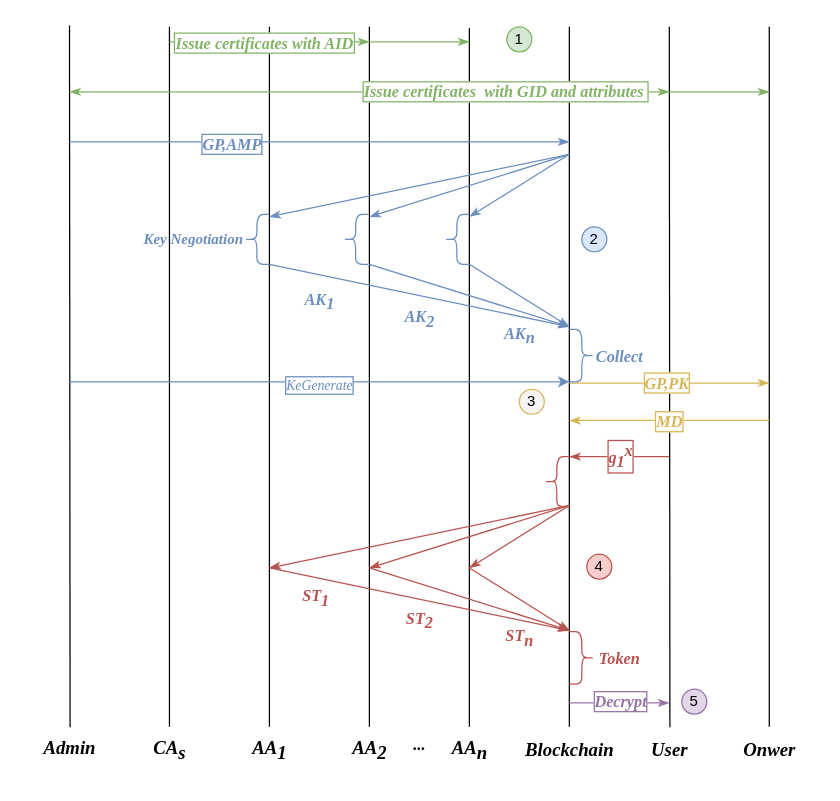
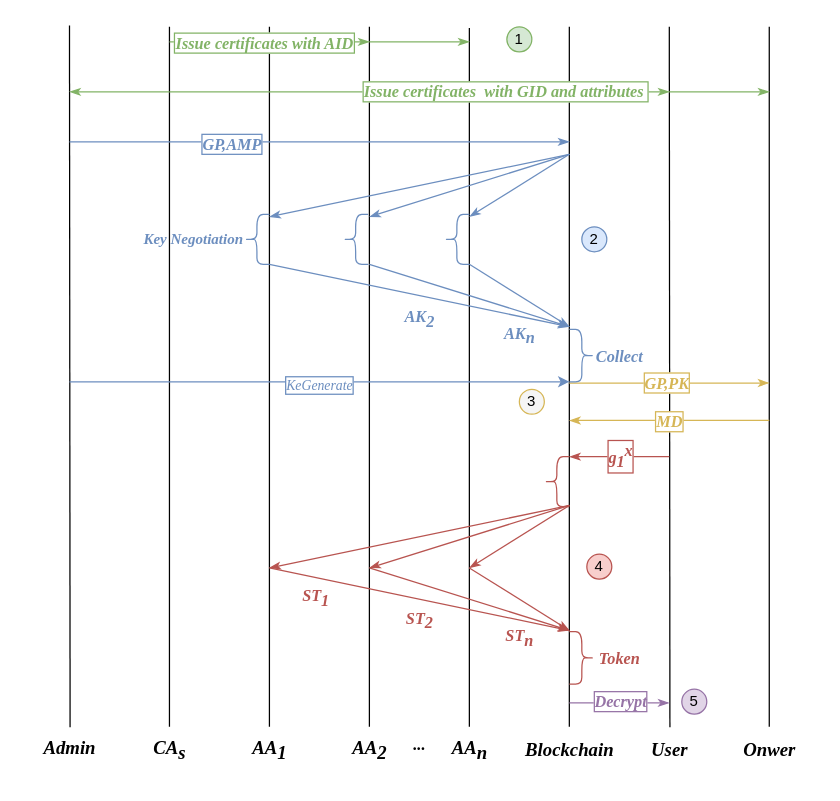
node "AK1": removed
